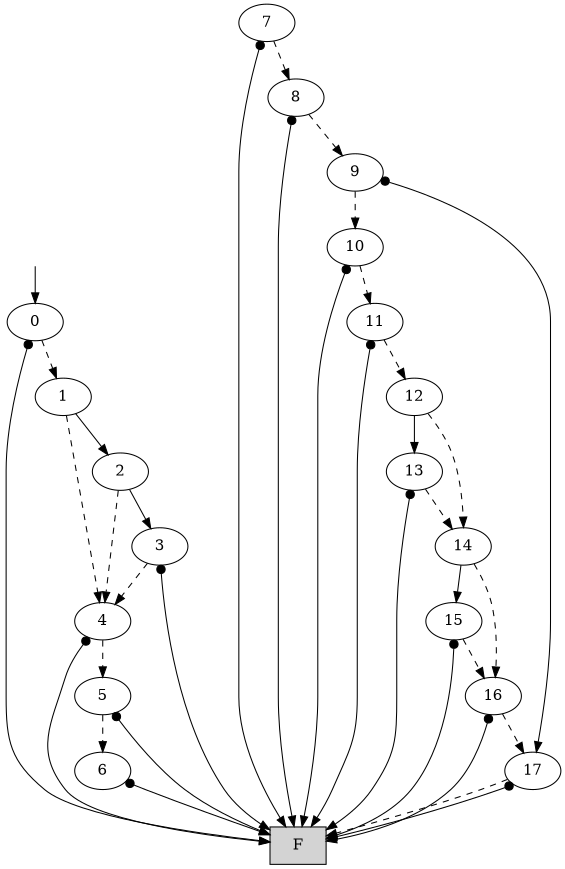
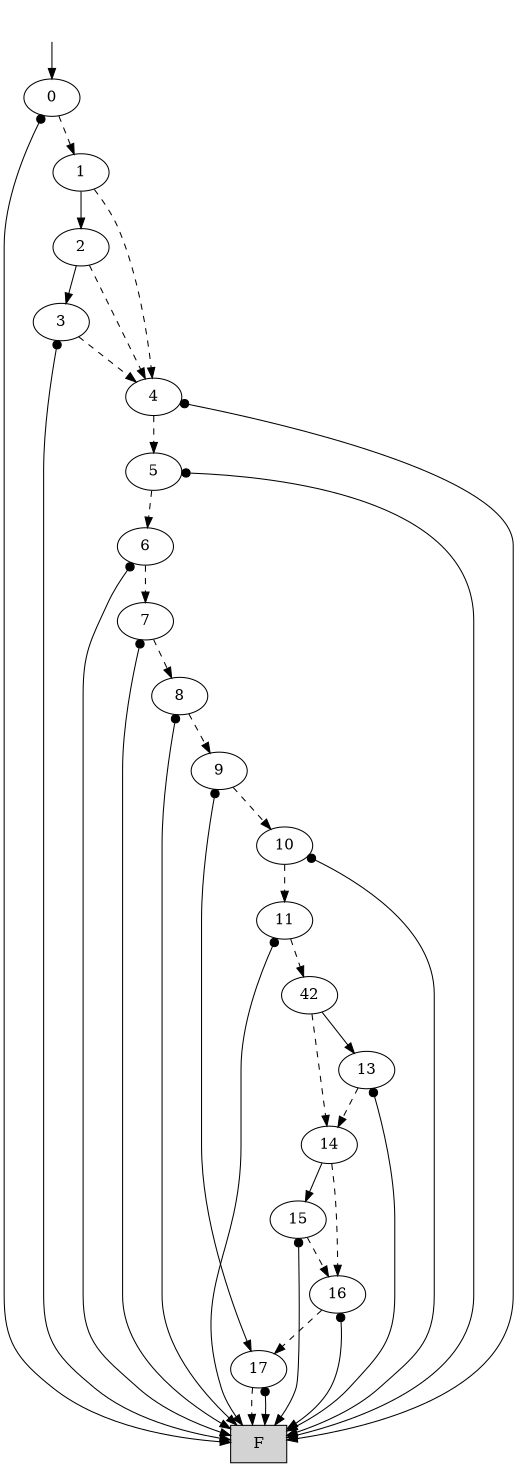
node "12": label "12" -> "42"
edge "6" -> "7": added
